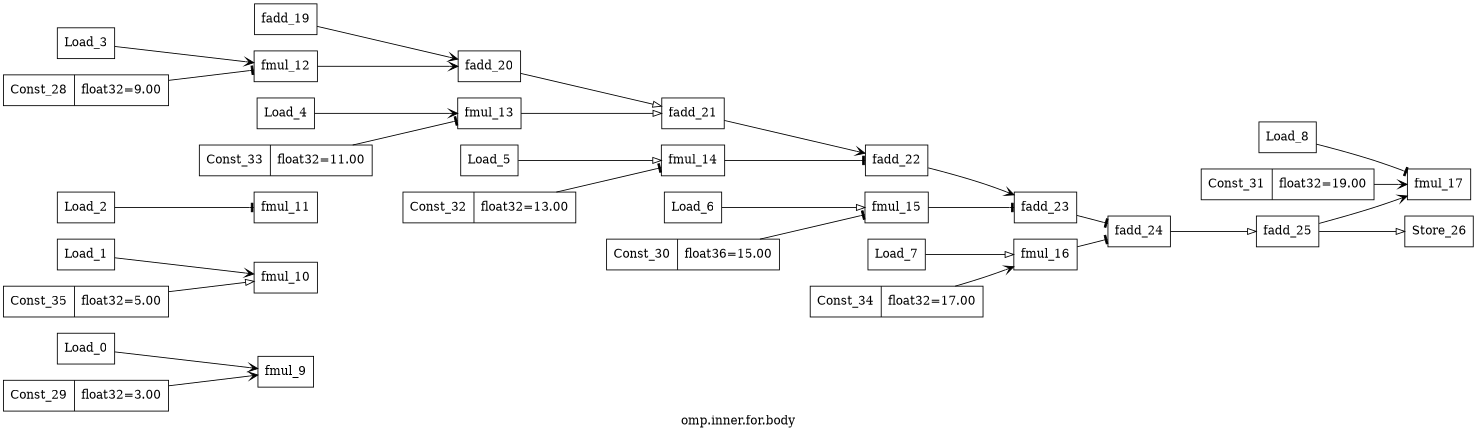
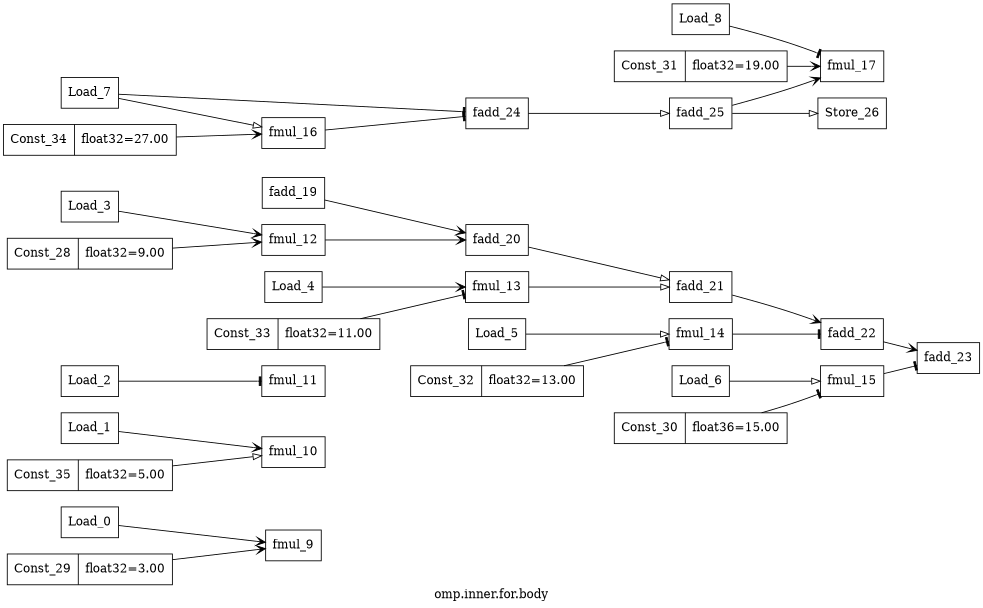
edge "Const_28" -> "fmul_12": arrowhead tee -> vee
edge "fadd_23" -> "fadd_24": now "Load_7" -> "fadd_24"
node "Const_34": text "float32=17.00" -> "float32=27.00"
